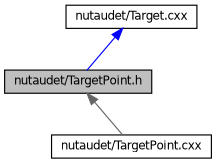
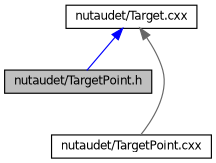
edge "nutaudet/TargetPoint.cxx" -> "nutaudet/TargetPoint.h": now "nutaudet/TargetPoint.cxx" -> "nutaudet/Target.cxx"
